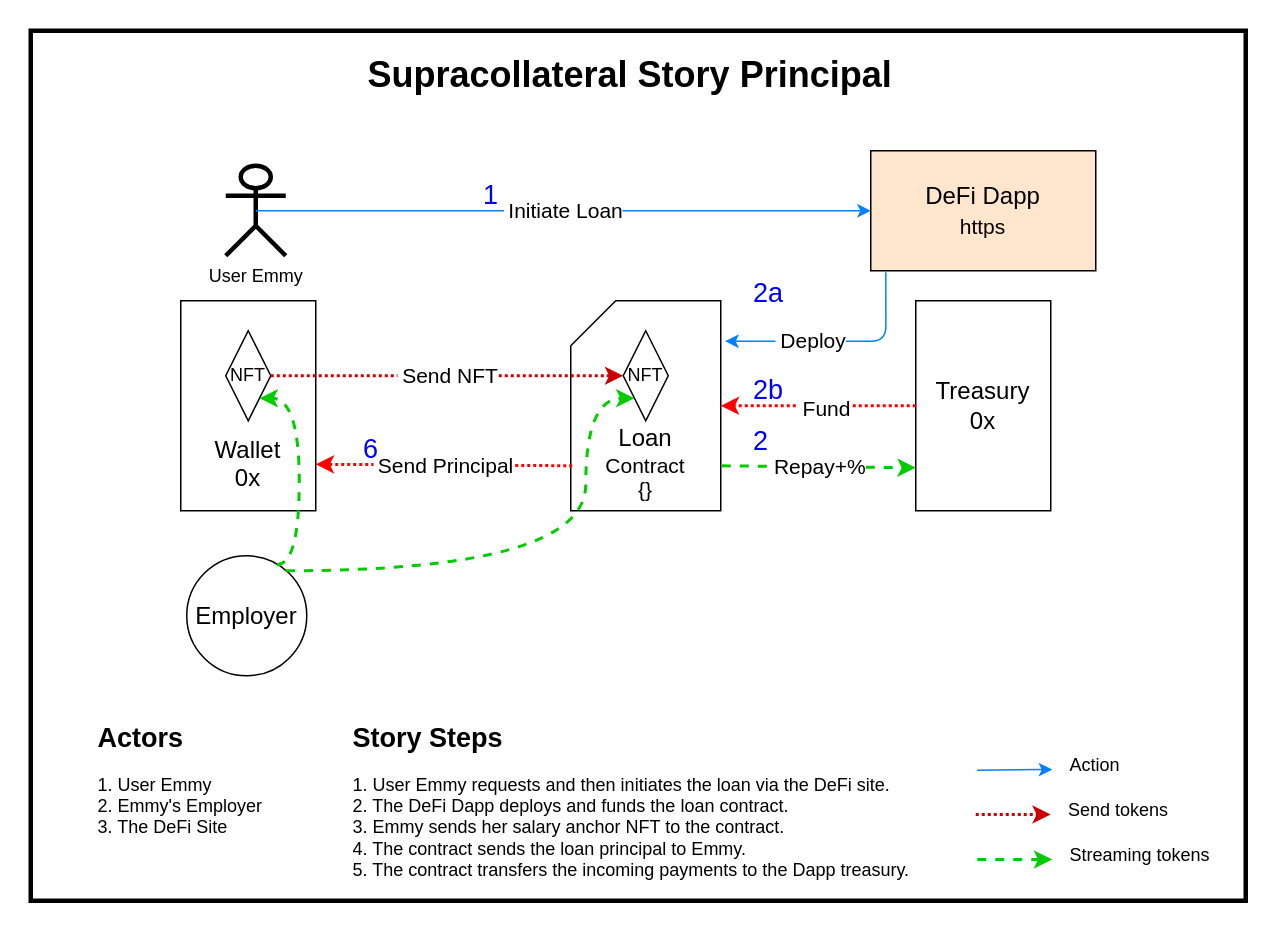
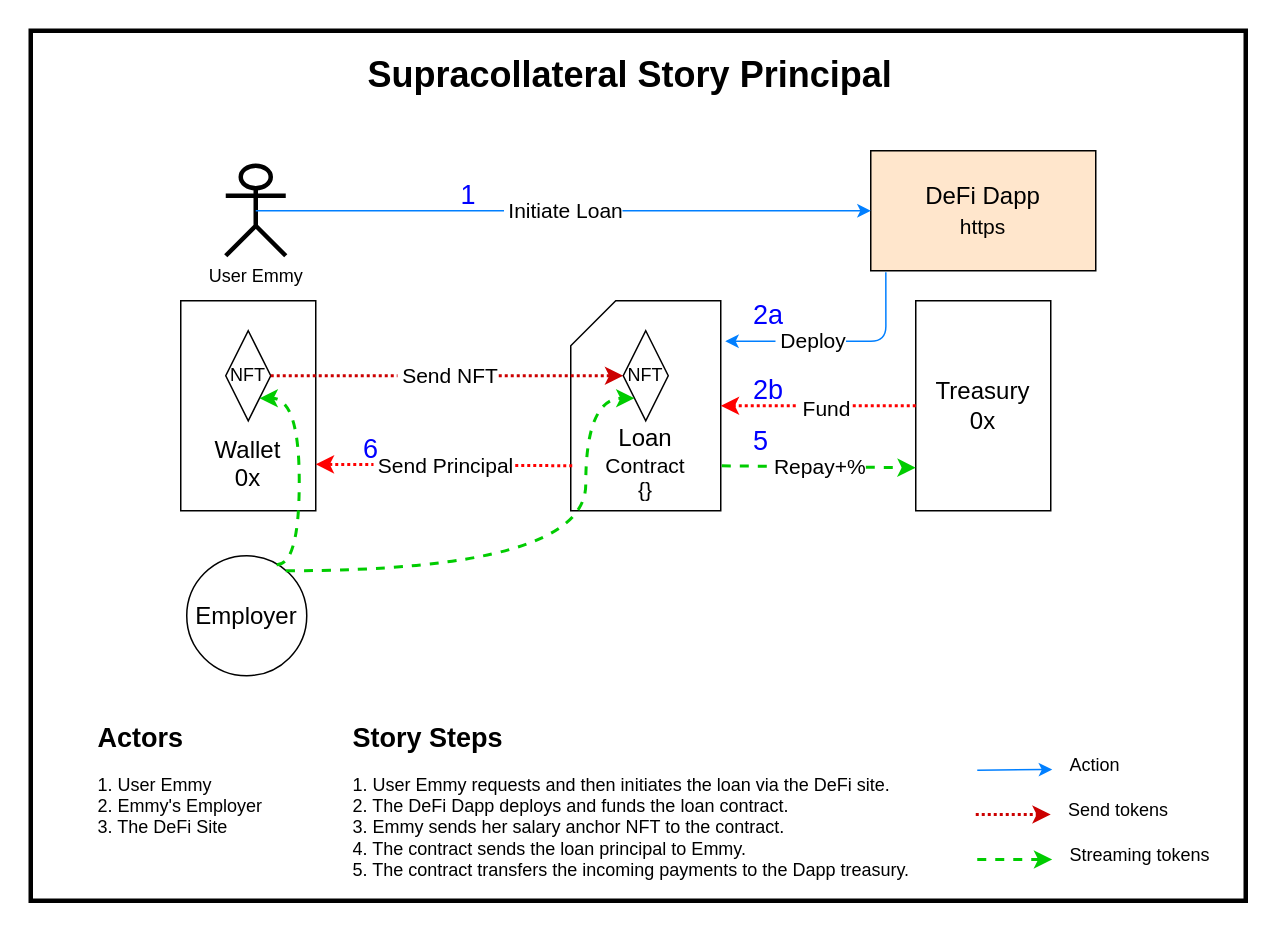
node "1": moved (496, 196) -> (473, 196)
node "2a": moved (773, 293) -> (773, 316)
node "2": label "2" -> "5"
